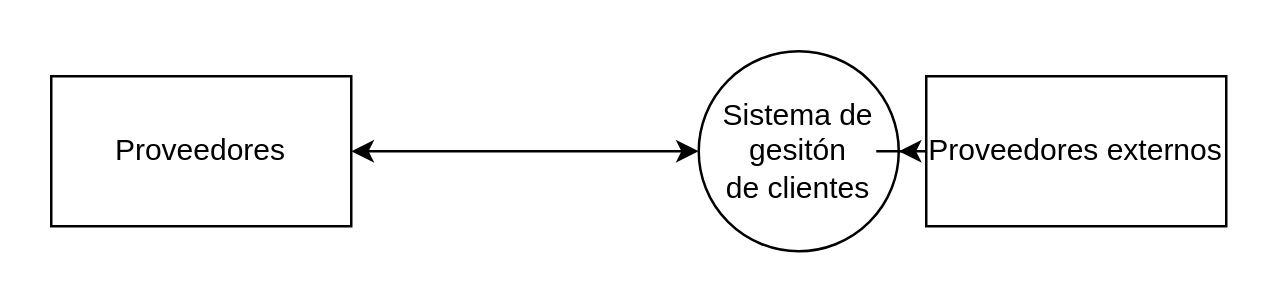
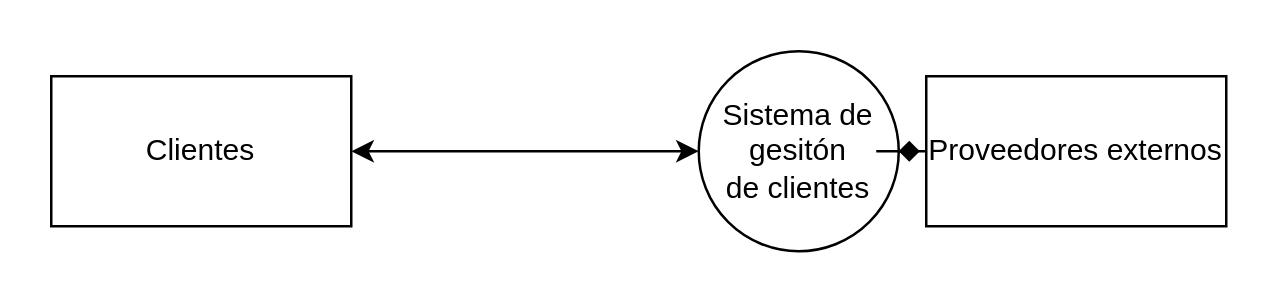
node "Proveedores": label "Proveedores" -> "Clientes"
edge "Proveedores externos" -> "Sistema de gesitón de clientes": arrowhead classic -> diamond
